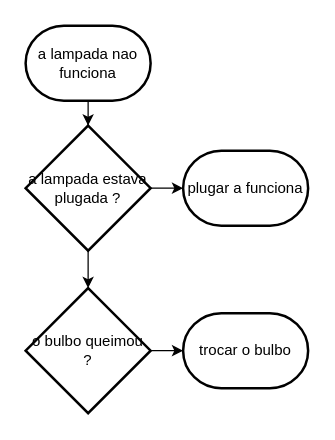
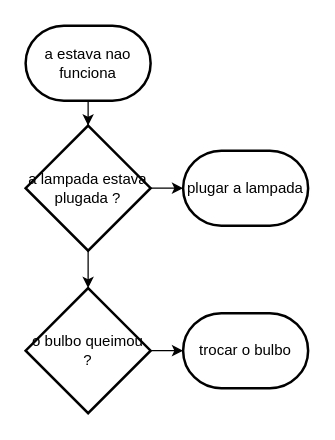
node "a lampada nao funciona": label "a lampada nao funciona" -> "a estava nao funciona"
node "plugar a funciona": label "plugar a funciona" -> "plugar a lampada"
